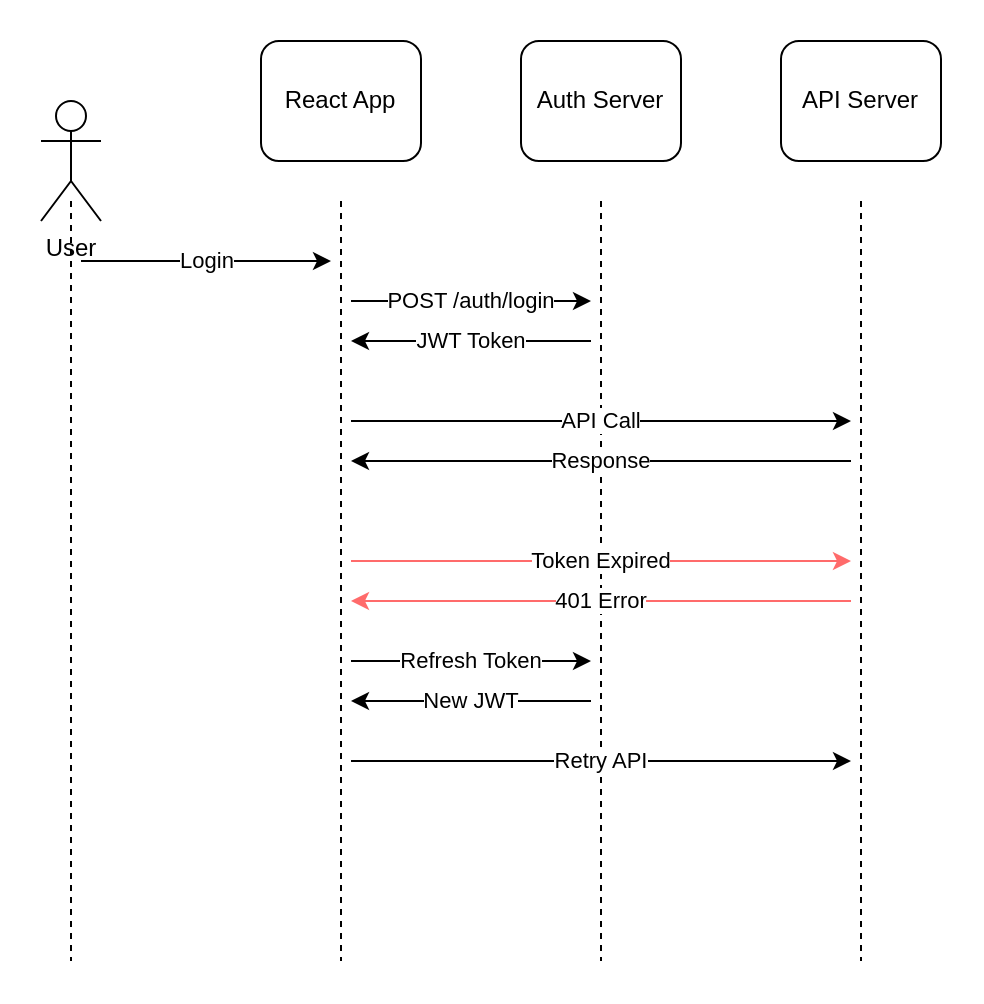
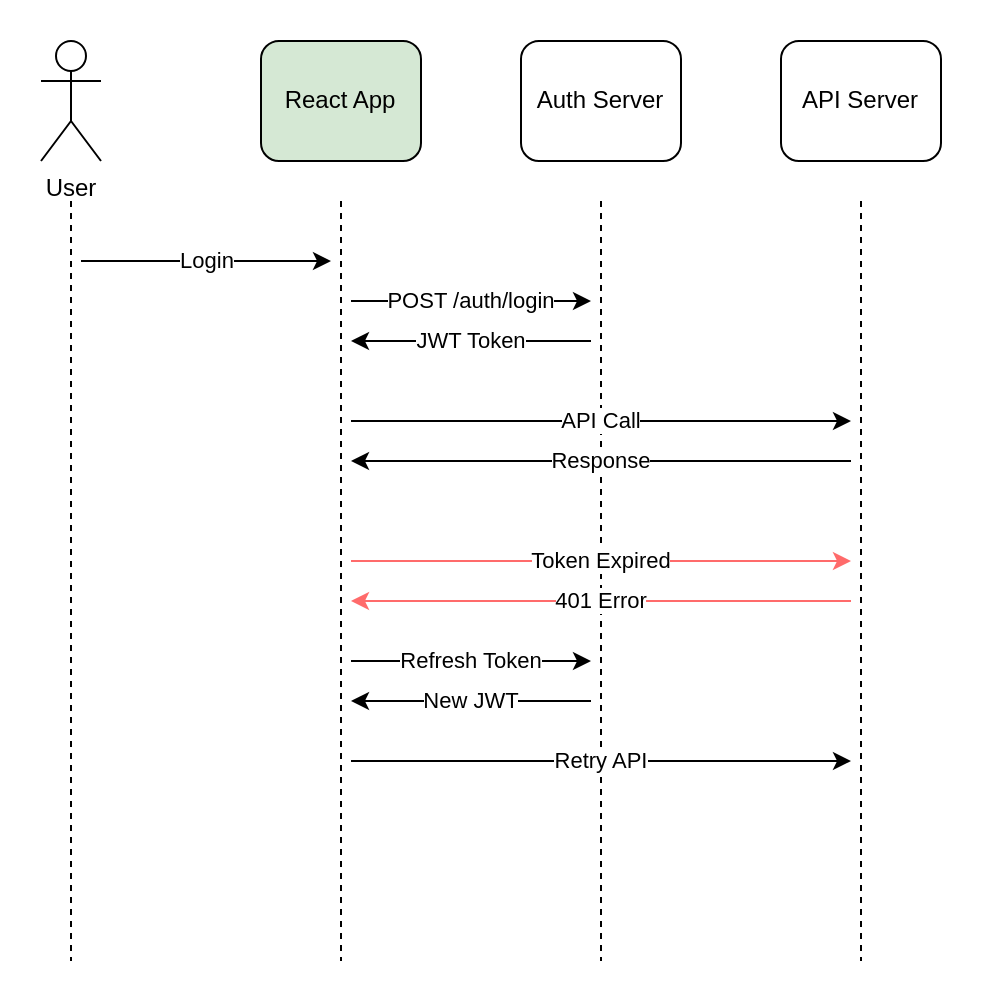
node "React App": fillcolor #ffffff -> #d5e8d4
node "User": moved (71, 161) -> (71, 101)
